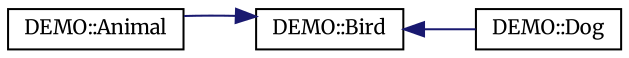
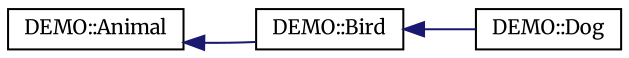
edge "DEMO::Animal" -> "DEMO::Bird": reversed
